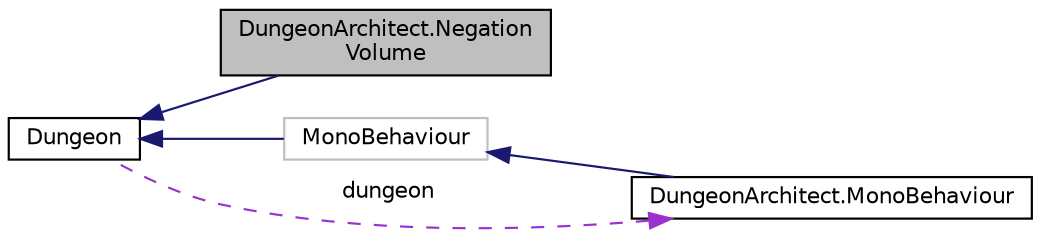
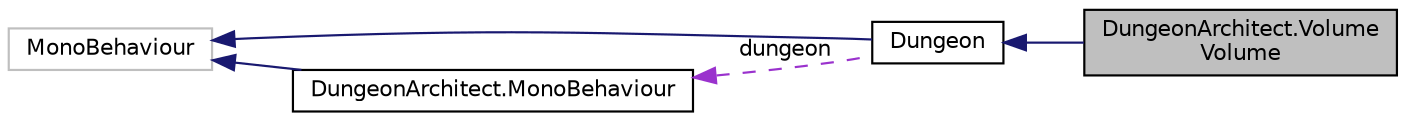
node "DungeonArchitect.Negation Volume": label "DungeonArchitect.Negation Volume" -> "DungeonArchitect.Volume Volume"
edge "MonoBehaviour" -> "Dungeon": reversed
